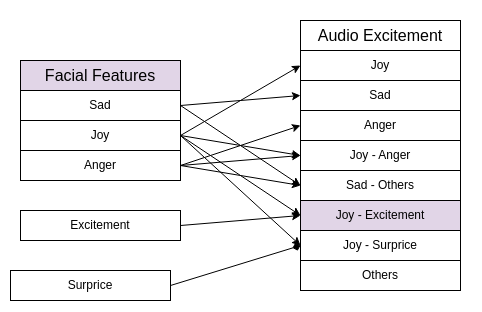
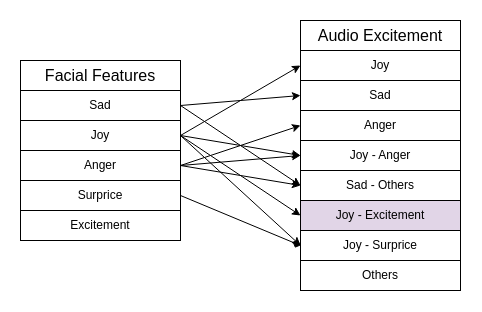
node "Facial Features": fillcolor #e1d5e7 -> #ffffff
edge "Excitement" -> "Joy - Excitement": removed
node "Surprice": moved (91, 286) -> (101, 196)
